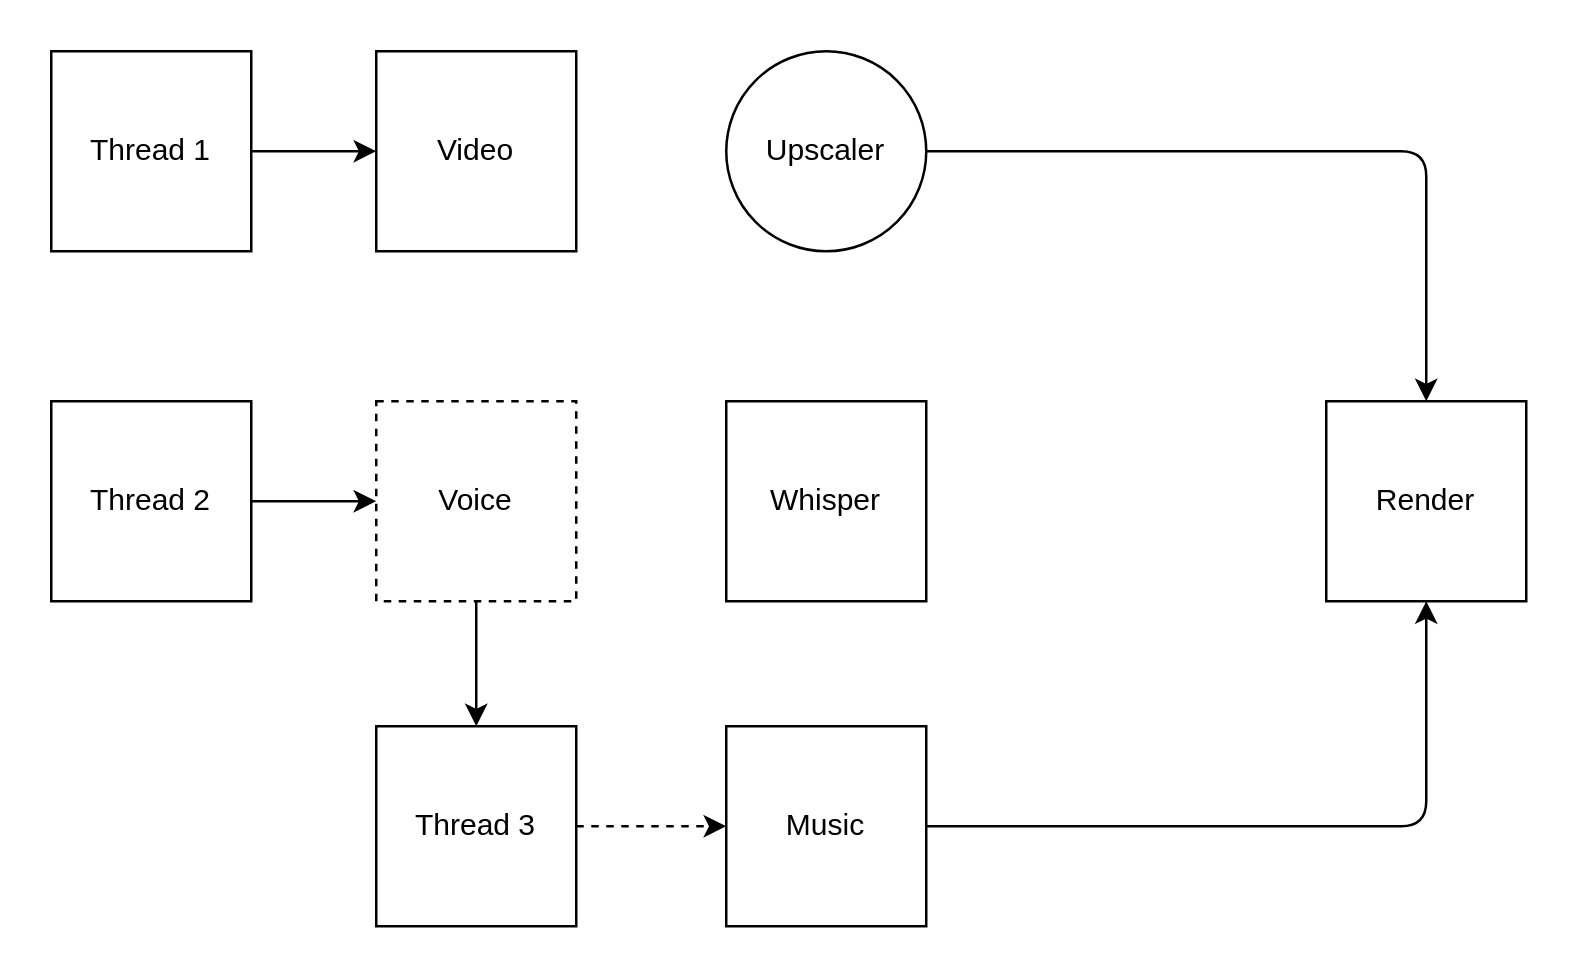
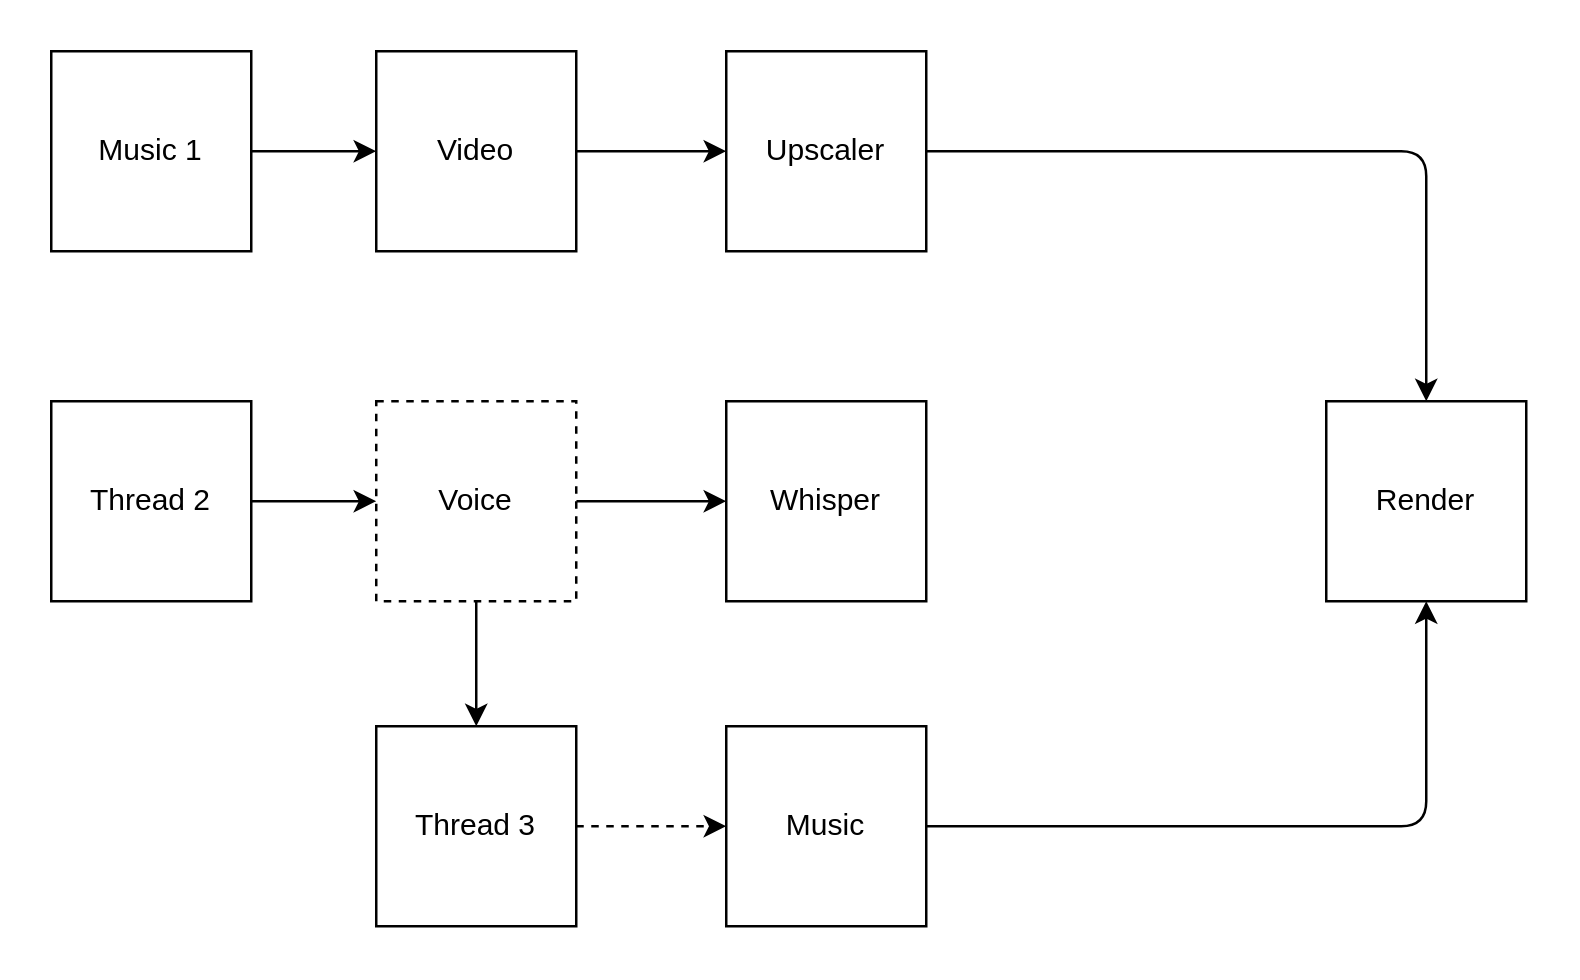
node "Thread 1": label "Thread 1" -> "Music 1"
edge "Video" -> "Upscaler": added
node "Upscaler": shape ellipse -> rectangle
edge "Voice" -> "Whisper": added
